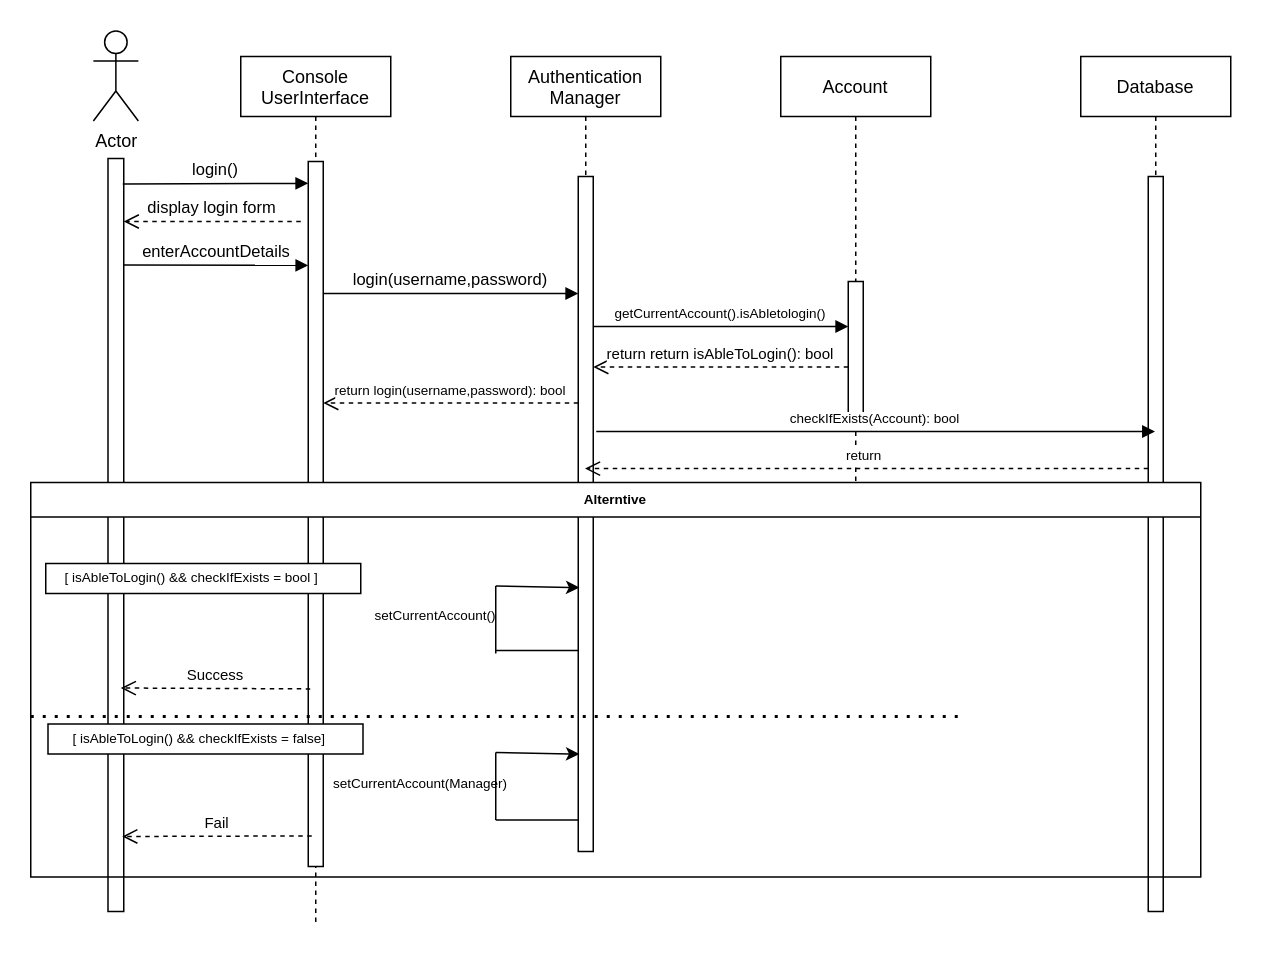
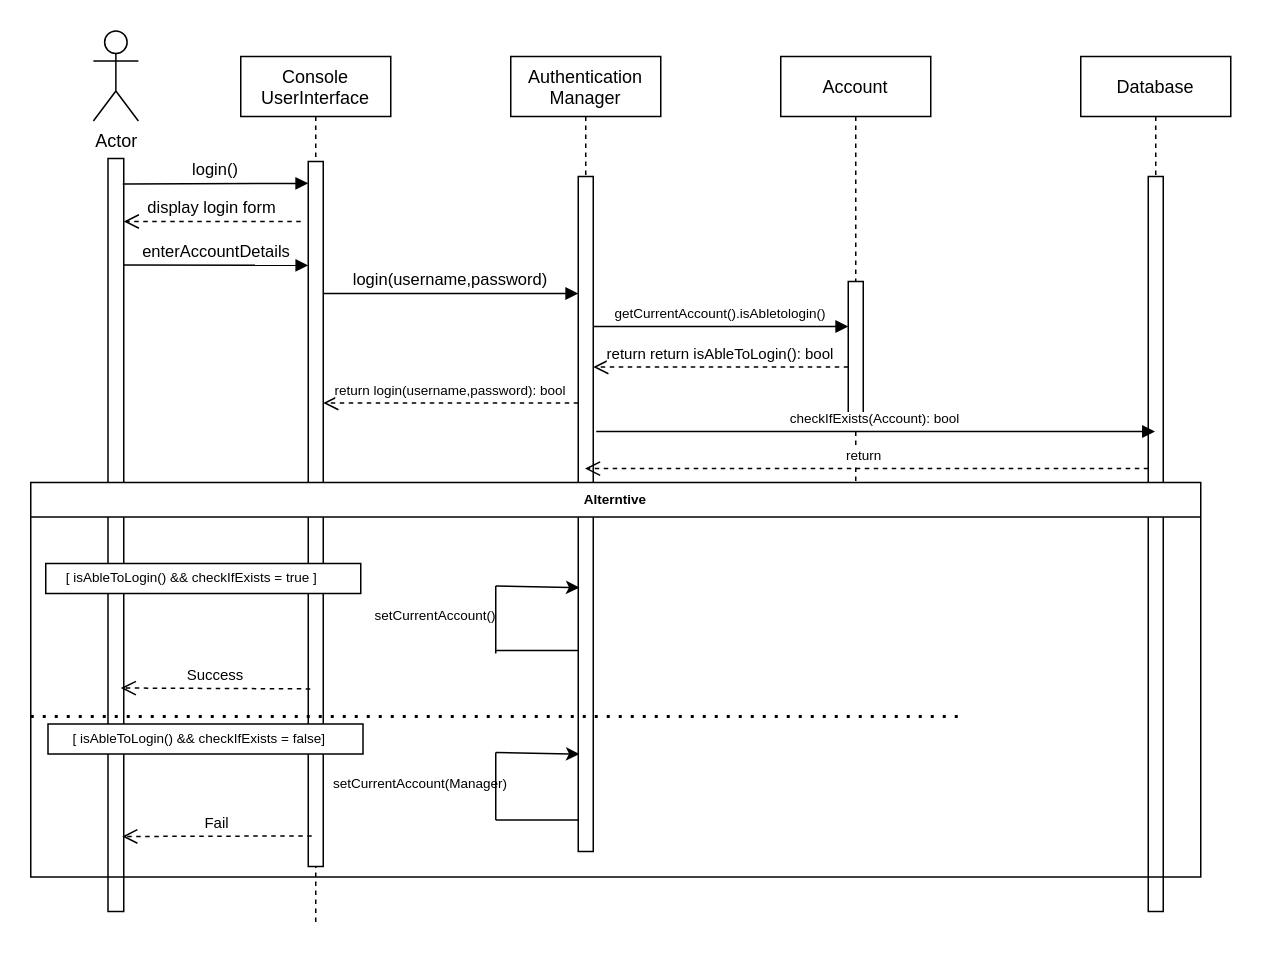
node "[ isAbleToLogin() && checkIfExists = bool ]": label "[ isAbleToLogin() && checkIfExists = bool ]" -> "[ isAbleToLogin() && checkIfExists = true ]"
